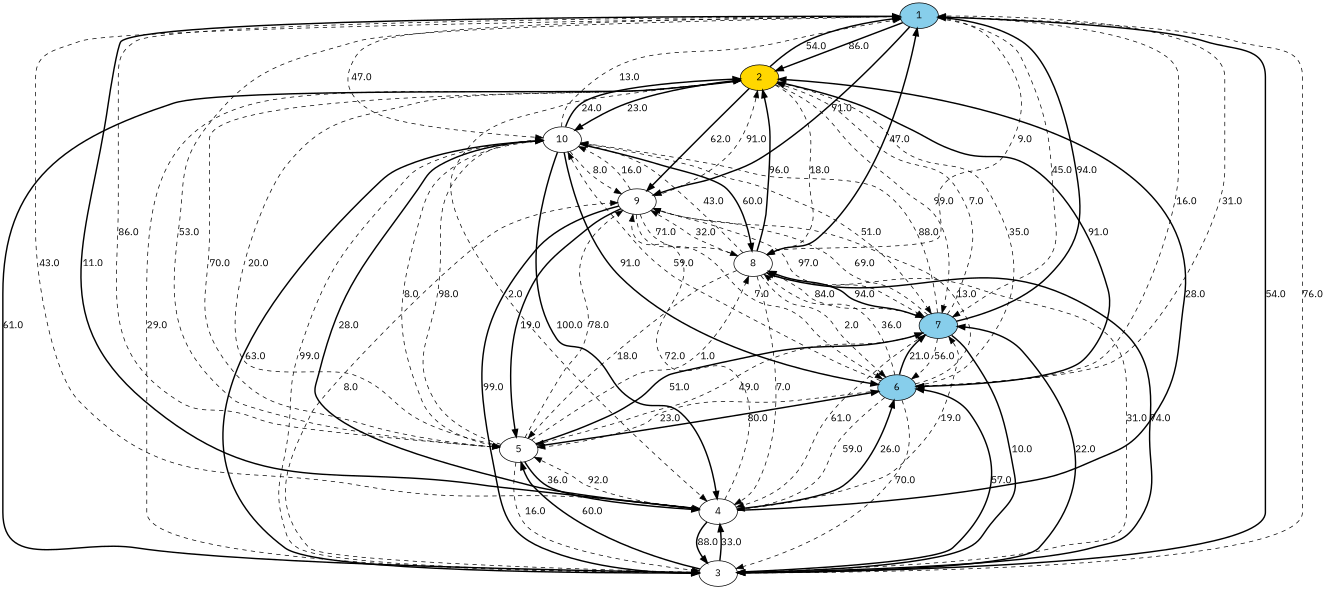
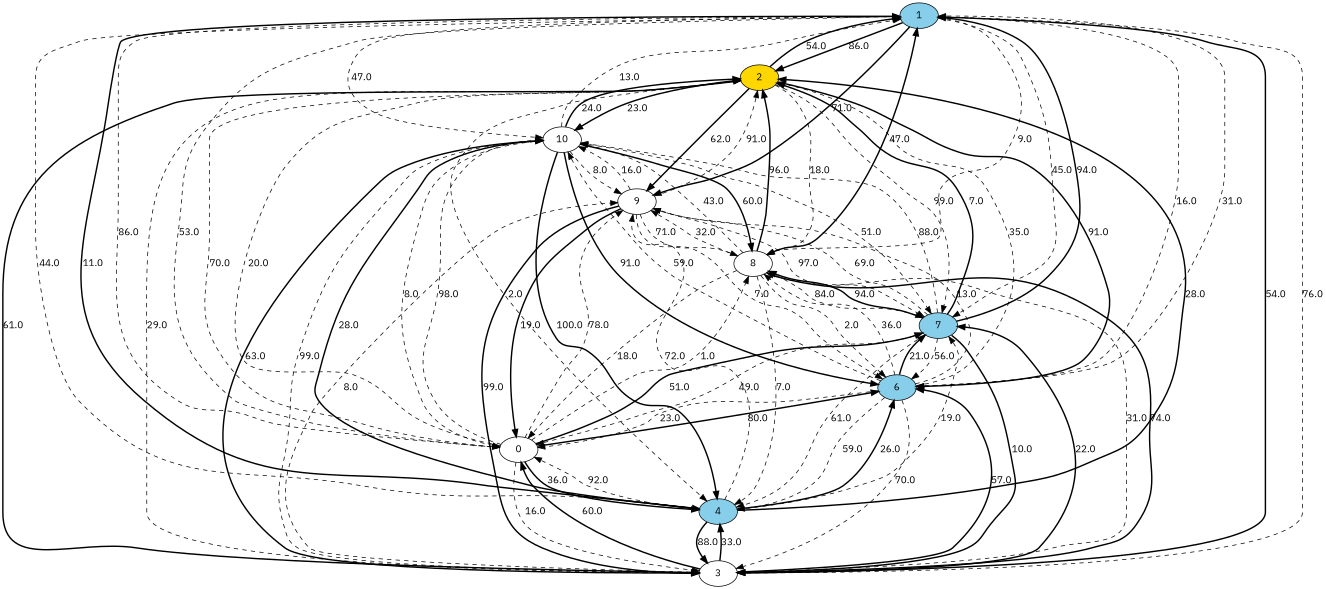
edge "7" -> "2": style dashed -> bold
edge "1" -> "4": label "43.0" -> "44.0"
node "5": label "5" -> "0"
node "4": fillcolor white -> skyblue
